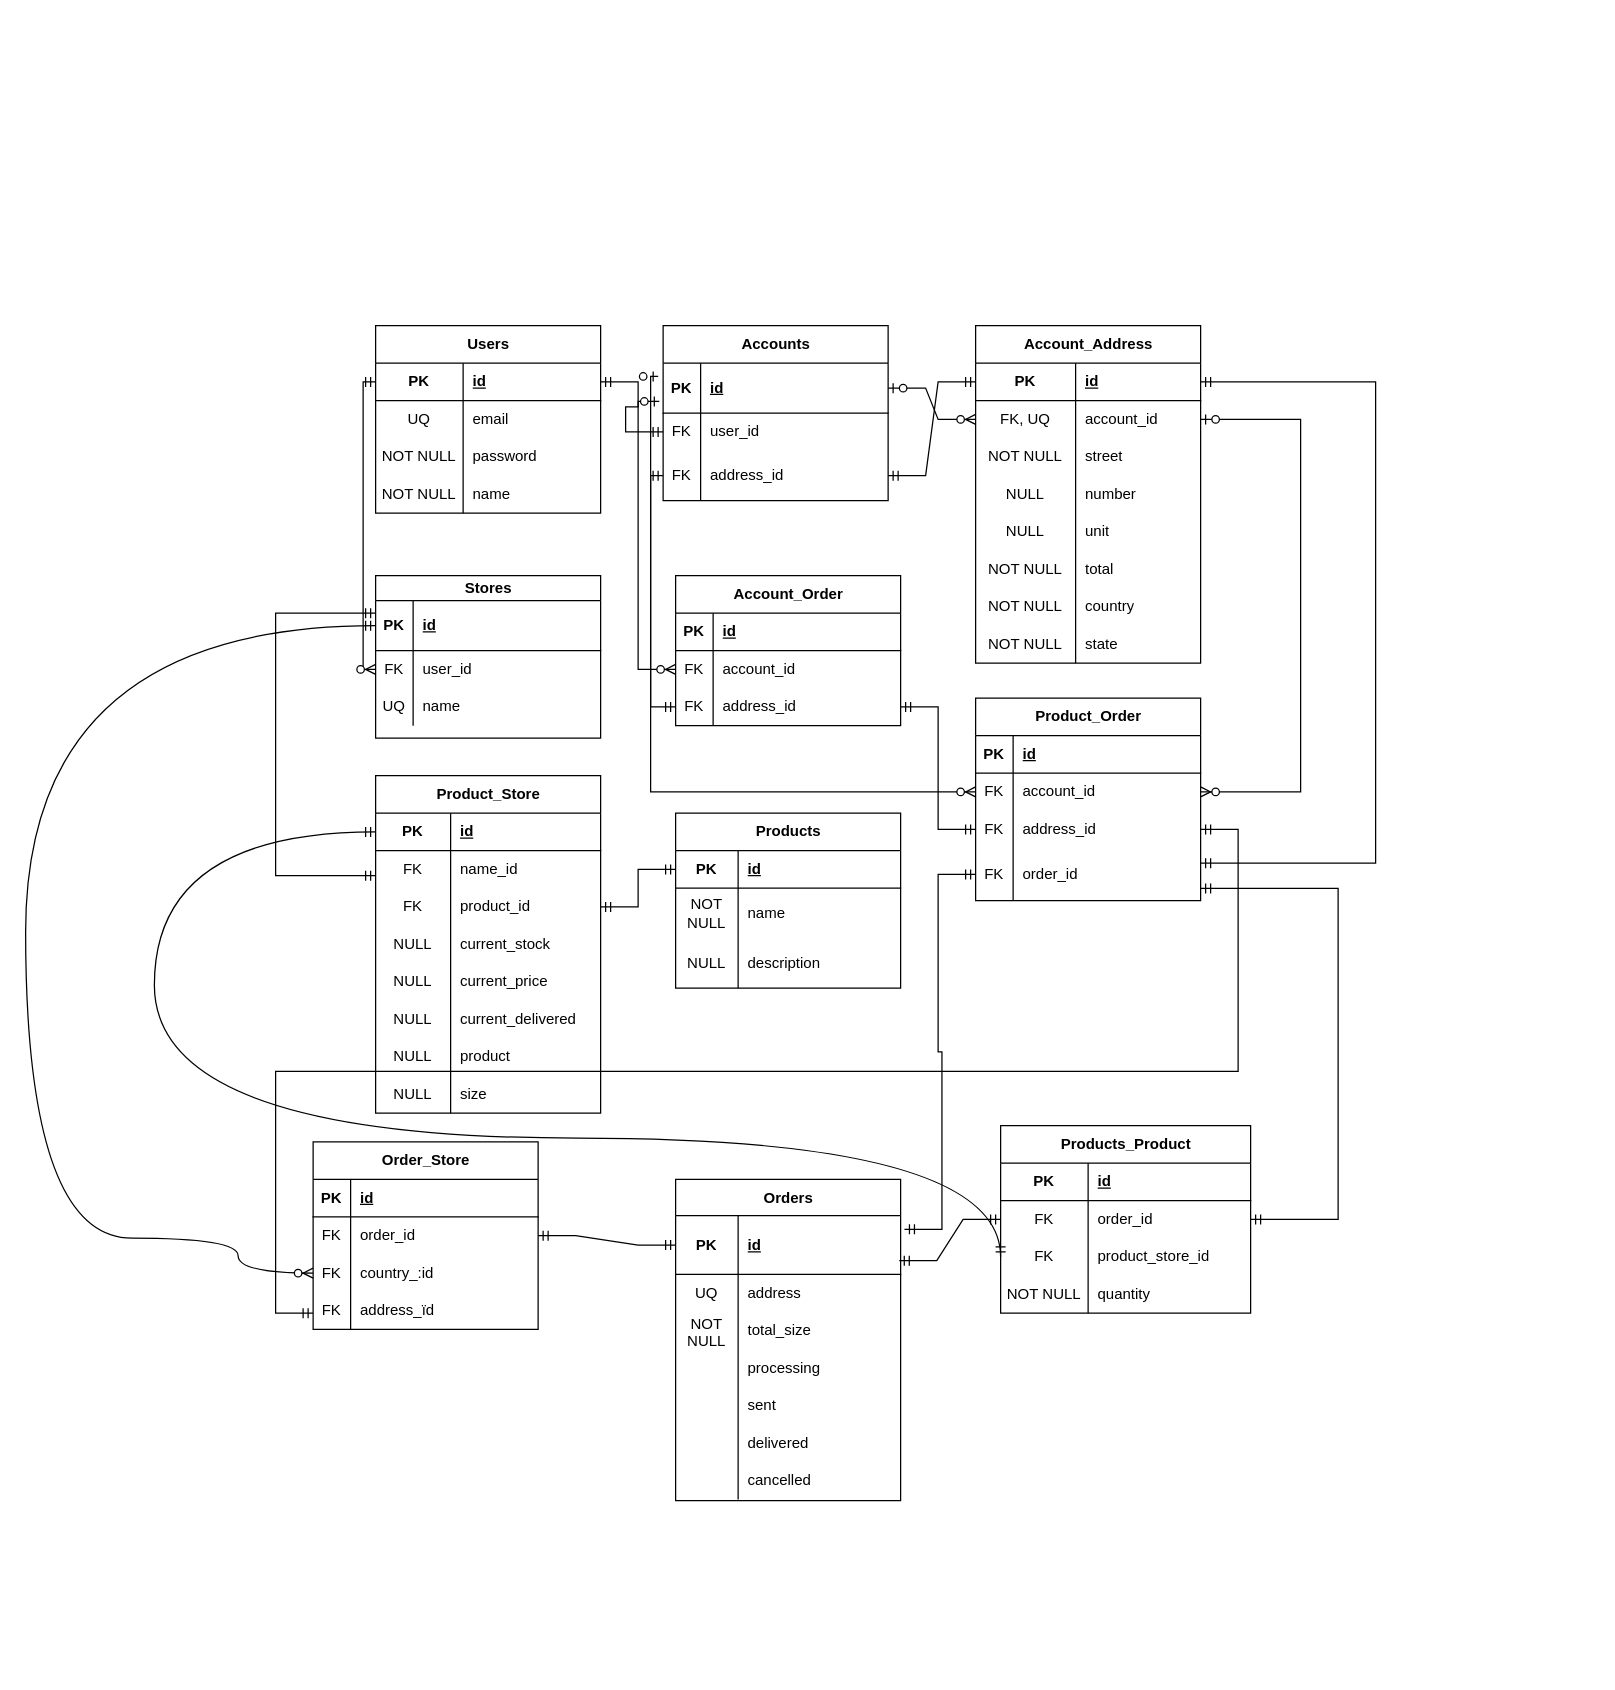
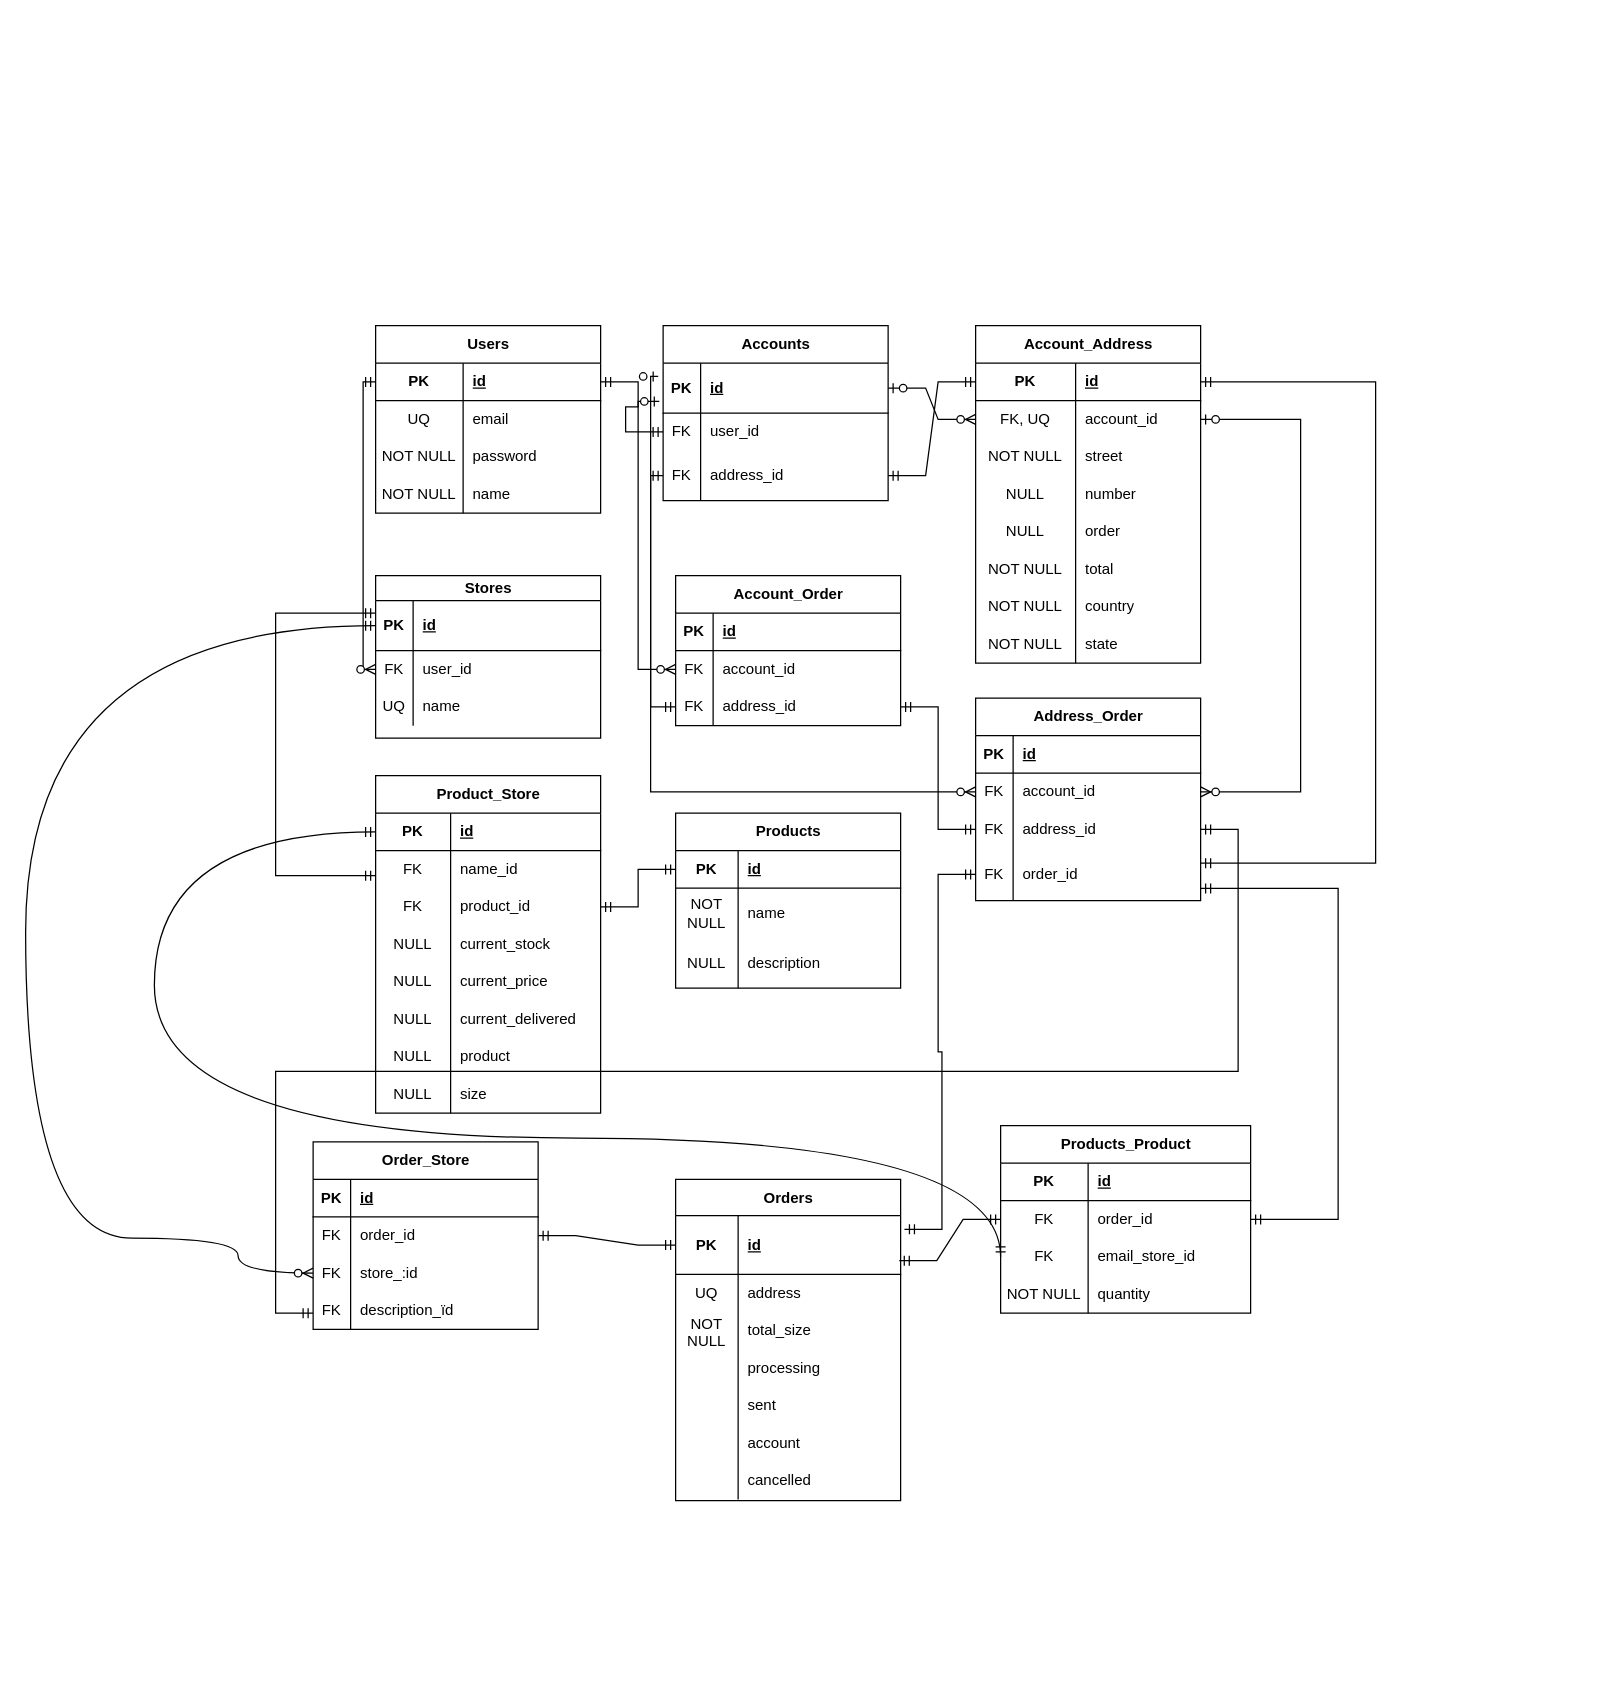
node "unit": label "unit" -> "order"
node "Product_Order": label "Product_Order" -> "Address_Order"
node "product_store_id": label "product_store_id" -> "email_store_id"
node "country_:id": label "country_:id" -> "store_:id"
node "address_ïd": label "address_ïd" -> "description_ïd"
node "delivered": label "delivered" -> "account"
